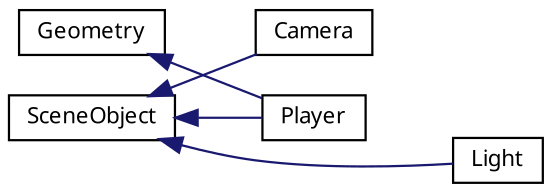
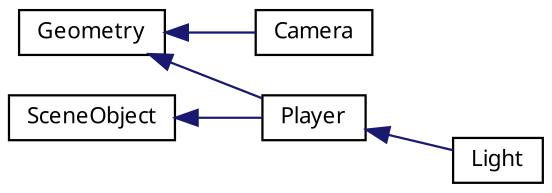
edge "Camera" -> "SceneObject": now "Camera" -> "Geometry"
edge "Light" -> "SceneObject": now "Light" -> "Player"
